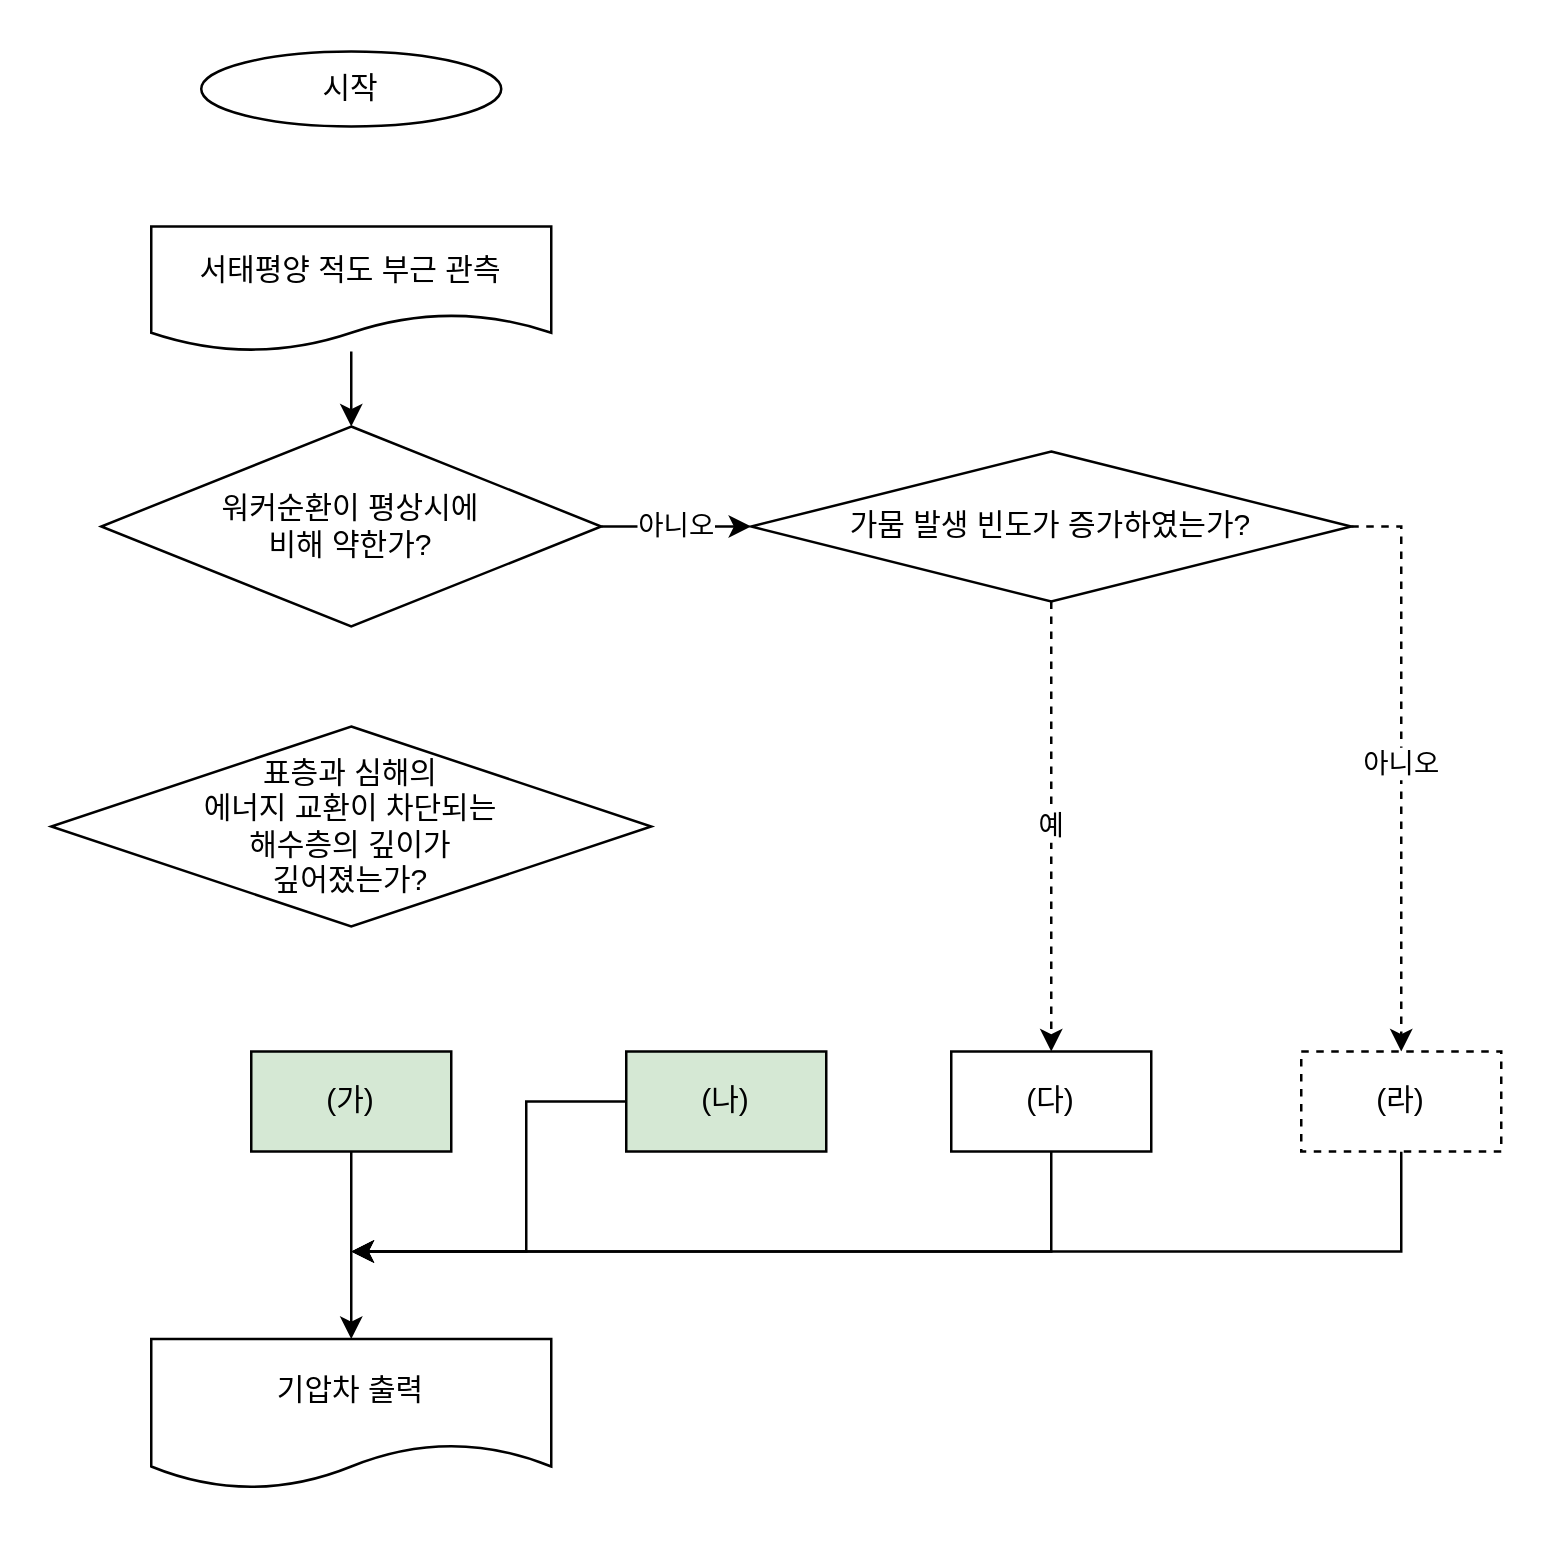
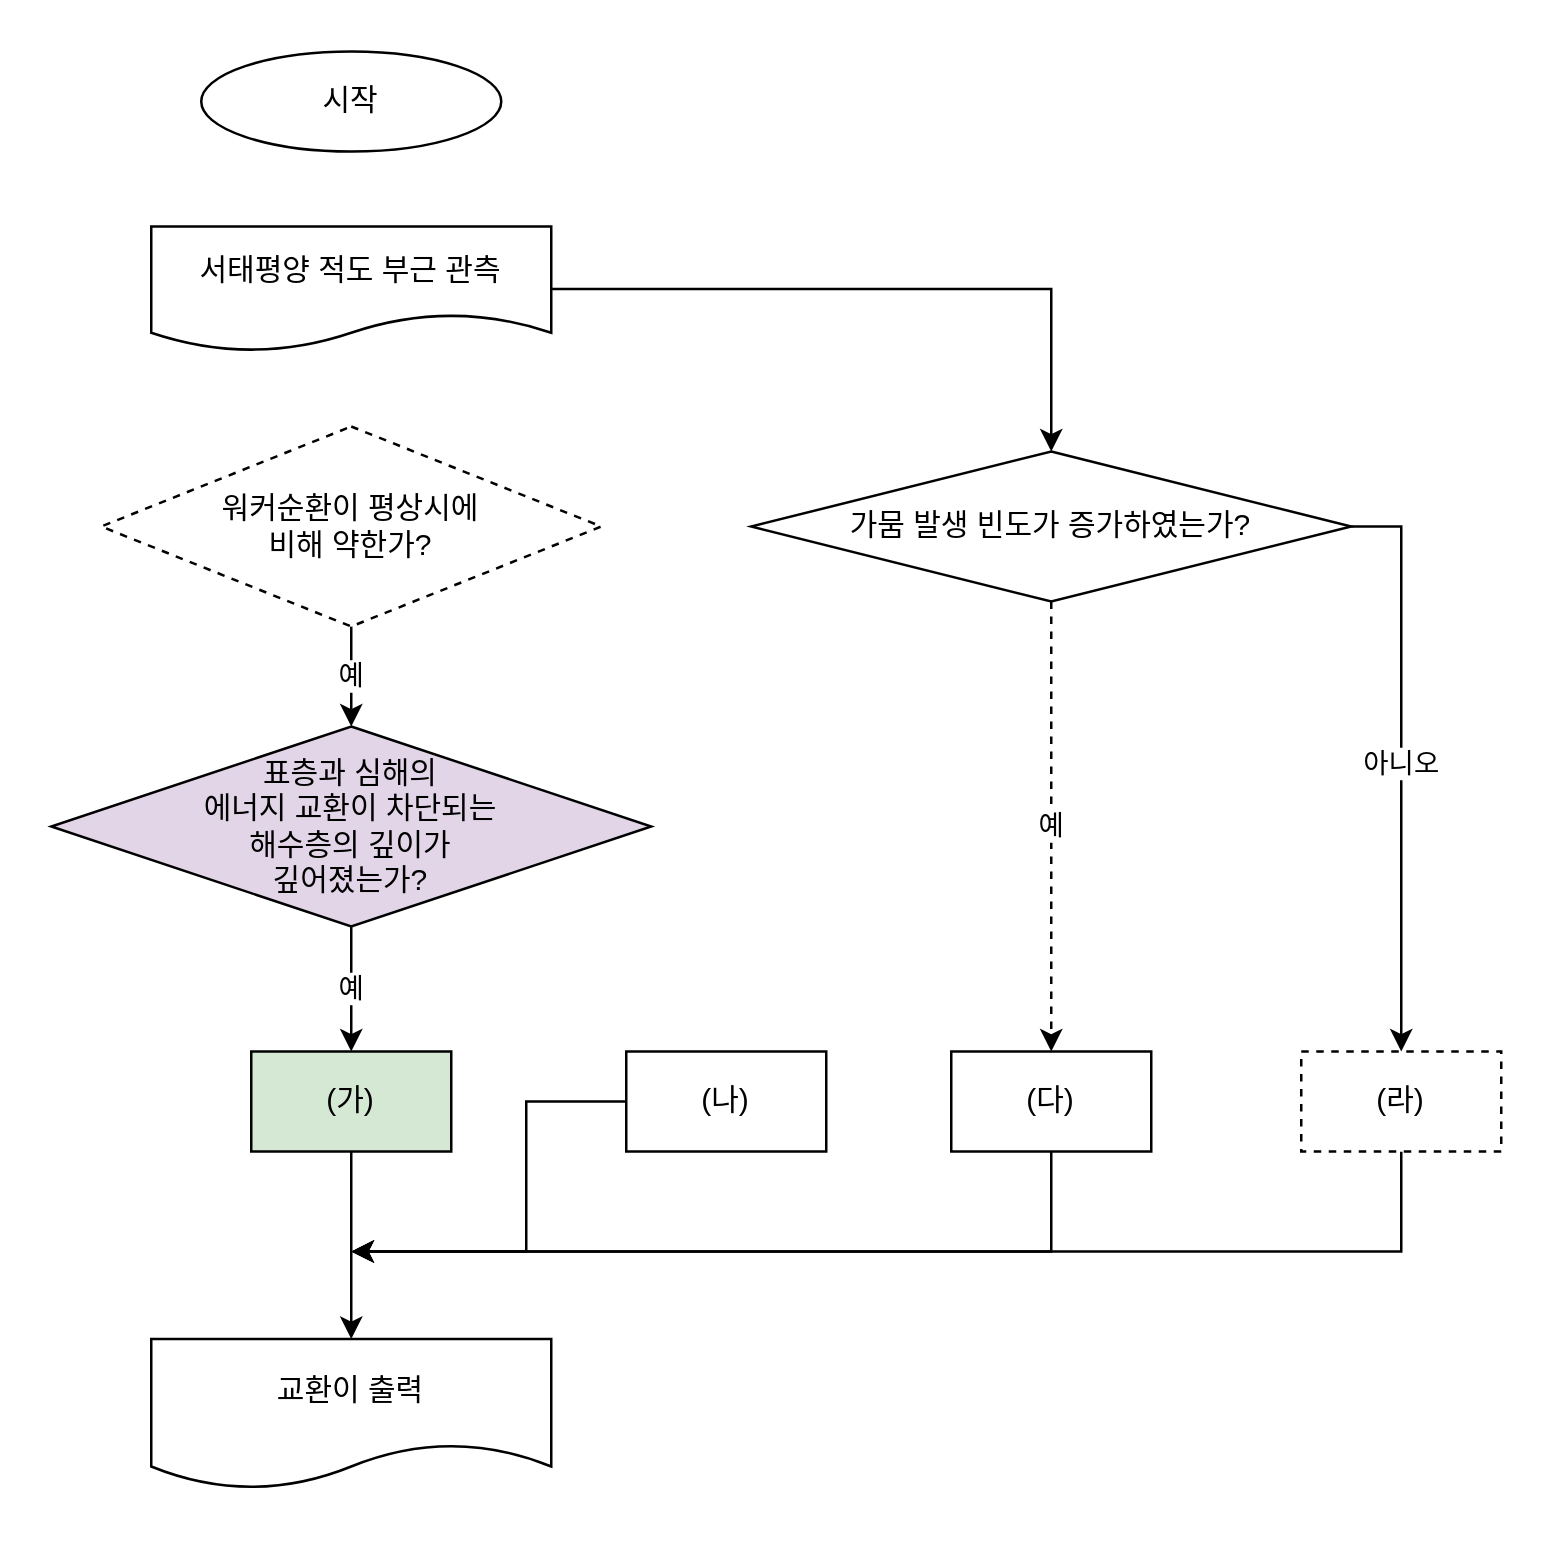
node "시작": size 300x75 -> 300x100
edge "서태평양 적도 부근 관측" -> "워커순환이 평상시에 비해 약한가?": now "서태평양 적도 부근 관측" -> "가뭄 발생 빈도가 증가하였는가?"
node "워커순환이 평상시에 비해 약한가?": style solid -> dashed
edge "워커순환이 평상시에 비해 약한가?" -> "가뭄 발생 빈도가 증가하였는가?": removed, label "아니오"
edge "가뭄 발생 빈도가 증가하였는가?" -> "(라)": style dashed -> solid
edge "워커순환이 평상시에 비해 약한가?" -> "표층과 심해의 에너지 교환이 차단되는 해수층의 깊이가 깊어졌는가?": added, label "예"
node "표층과 심해의 에너지 교환이 차단되는 해수층의 깊이가 깊어졌는가?": fillcolor #ffffff -> #e1d5e7
edge "표층과 심해의 에너지 교환이 차단되는 해수층의 깊이가 깊어졌는가?" -> "(가)": added, label "예"
node "(나)": fillcolor #d5e8d4 -> #ffffff
node "기압차 출력": label "기압차 출력" -> "교환이 출력"
